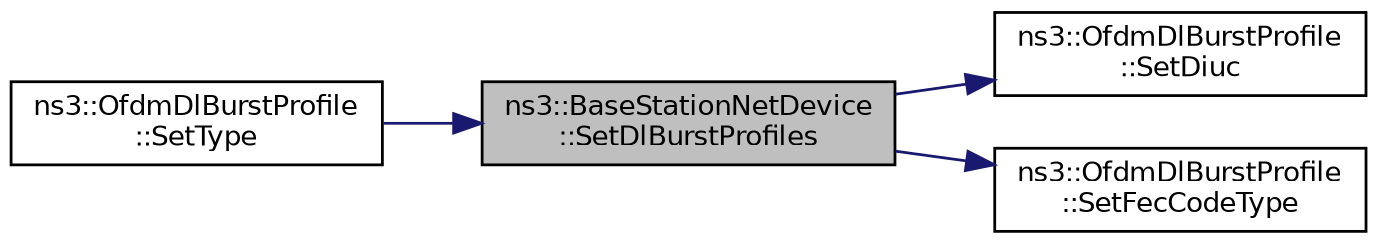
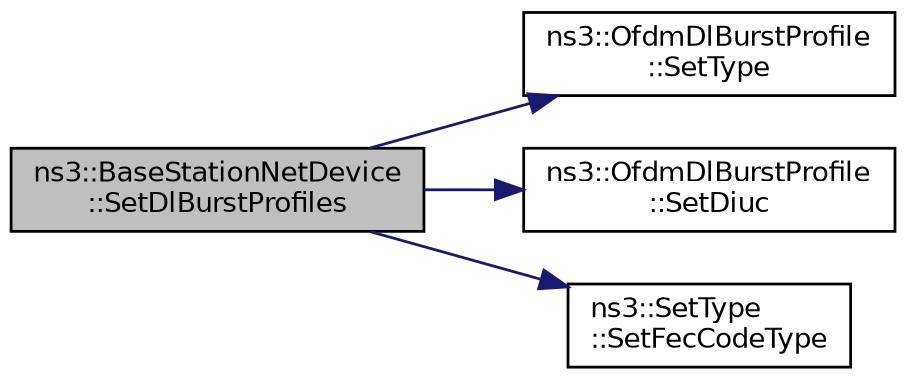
edge "ns3::OfdmDlBurstProfile ::SetType" -> "ns3::BaseStationNetDevice ::SetDlBurstProfiles": reversed
node "ns3::OfdmDlBurstProfile ::SetFecCodeType": label "ns3::OfdmDlBurstProfile ::SetFecCodeType" -> "ns3::SetType ::SetFecCodeType"
